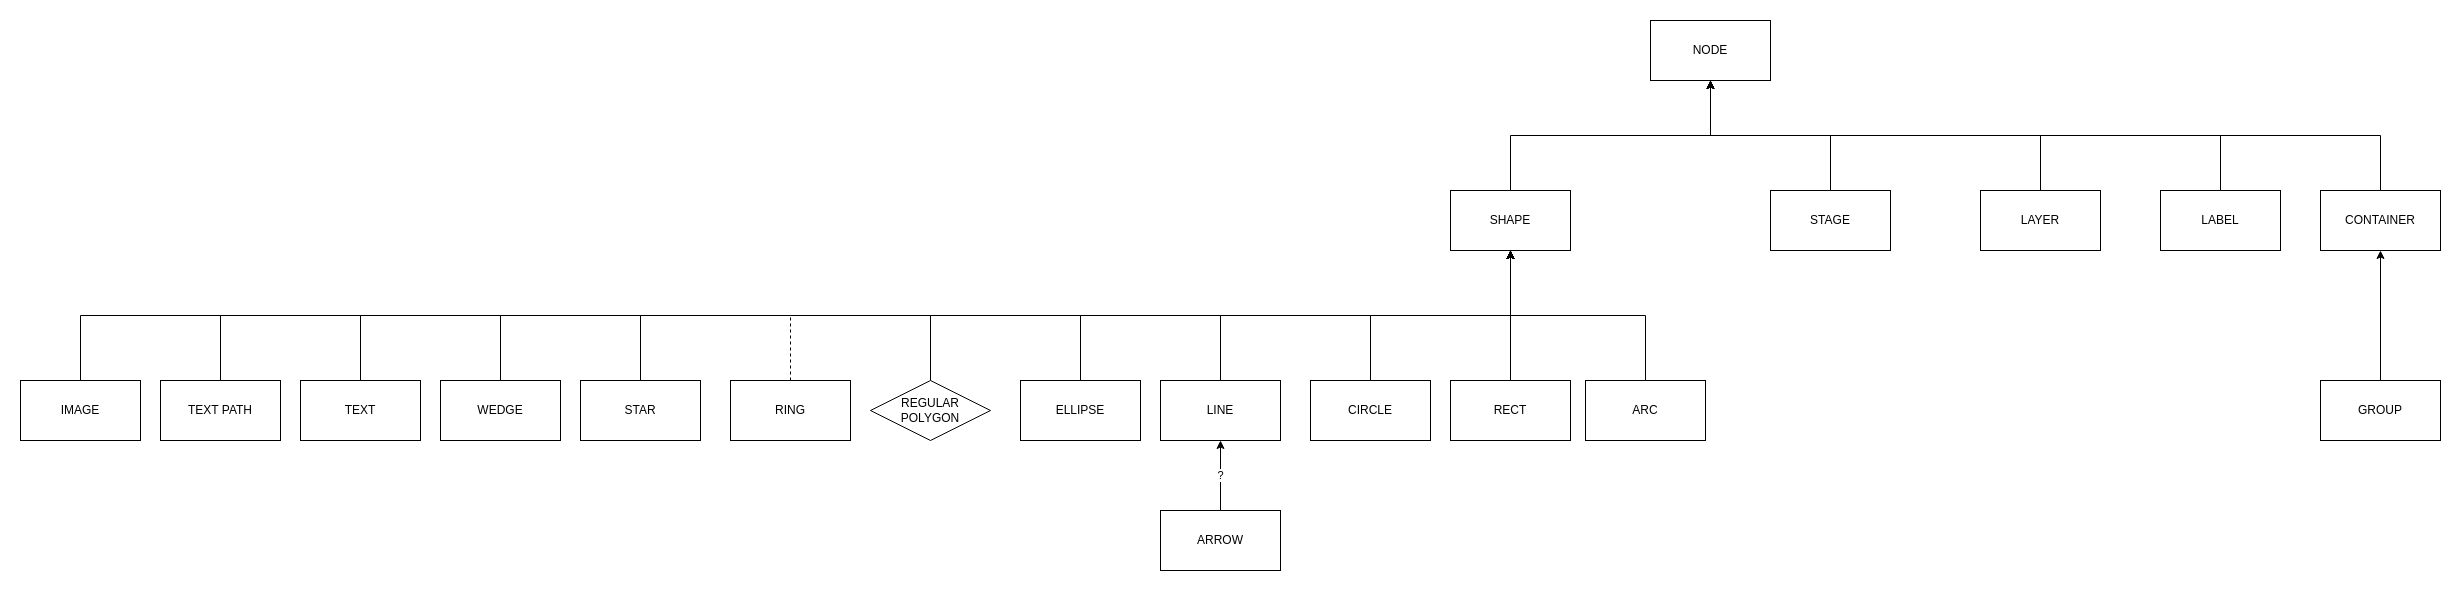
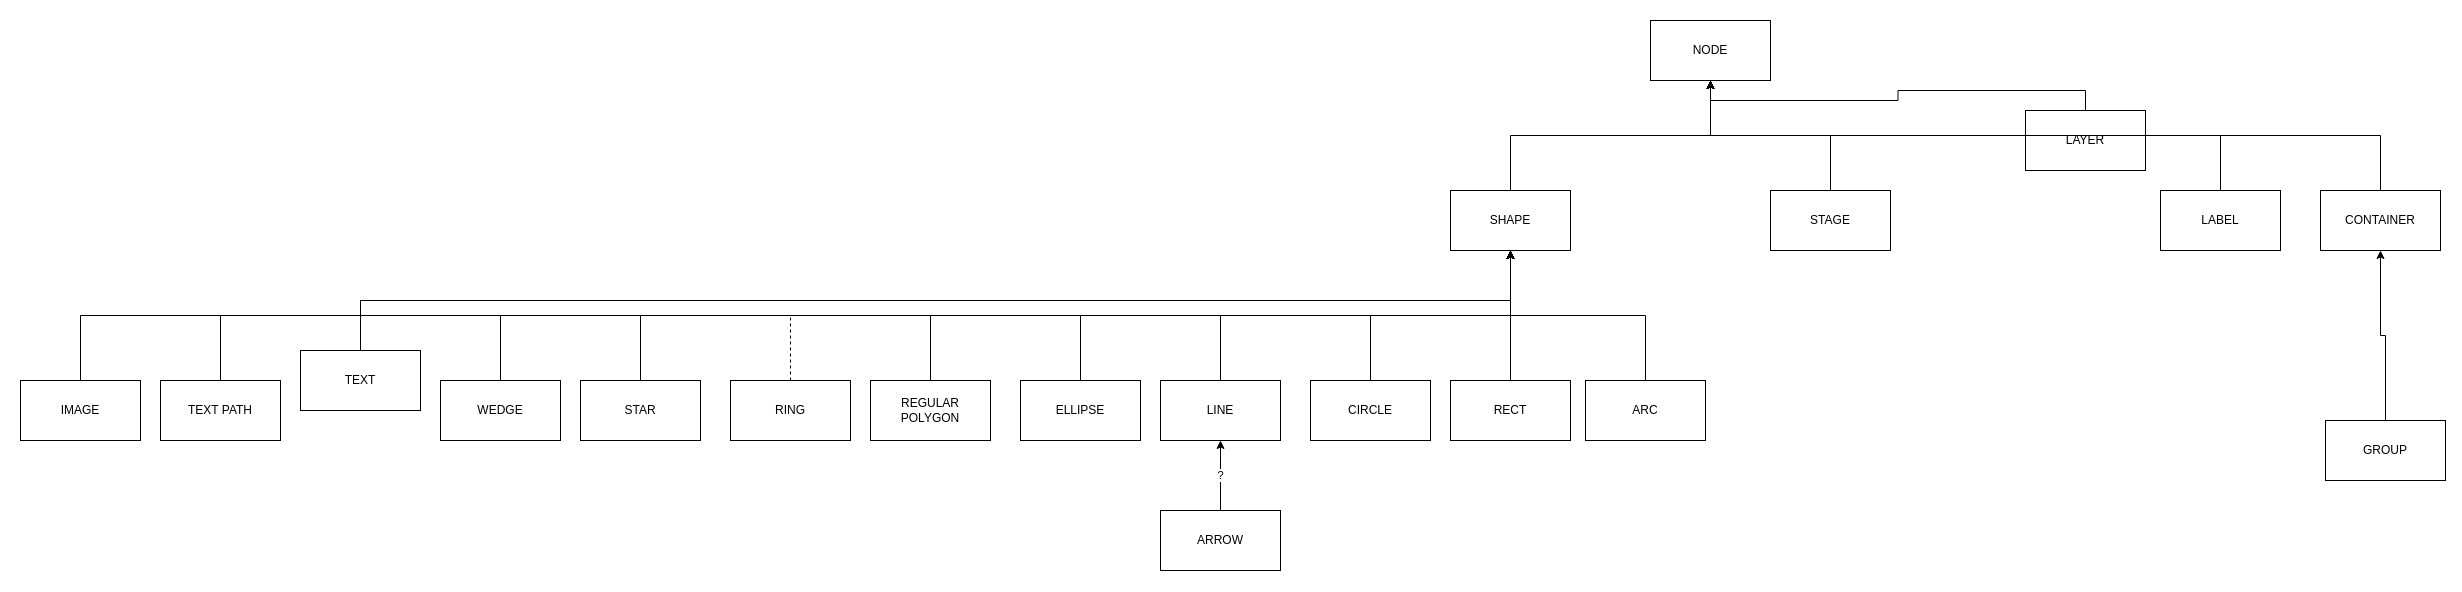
node "LAYER": moved (2041, 221) -> (2086, 141)
node "TEXT": moved (361, 411) -> (361, 381)
node "REGULAR POLYGON": shape diamond -> rectangle
node "GROUP": moved (2381, 411) -> (2386, 451)
